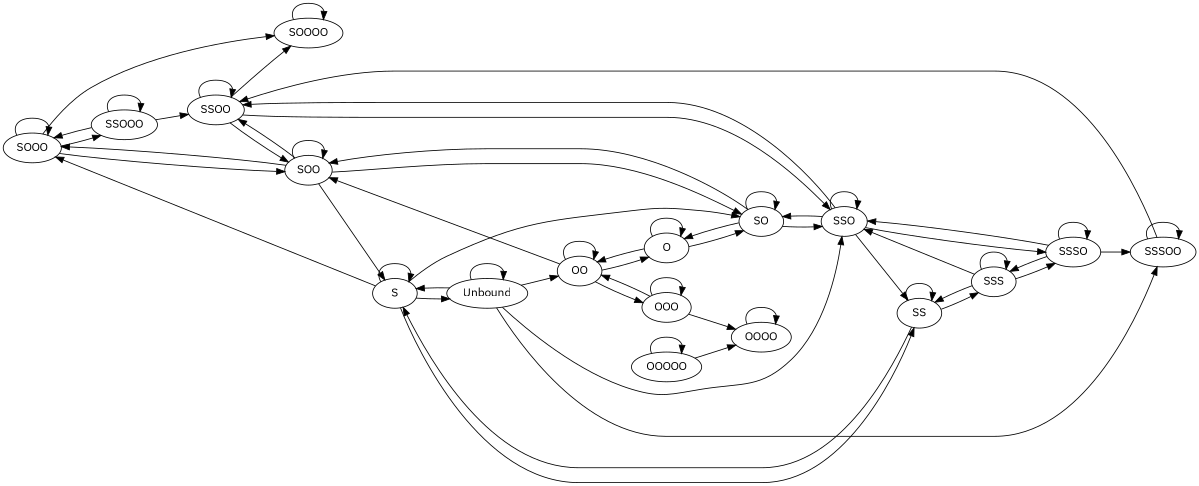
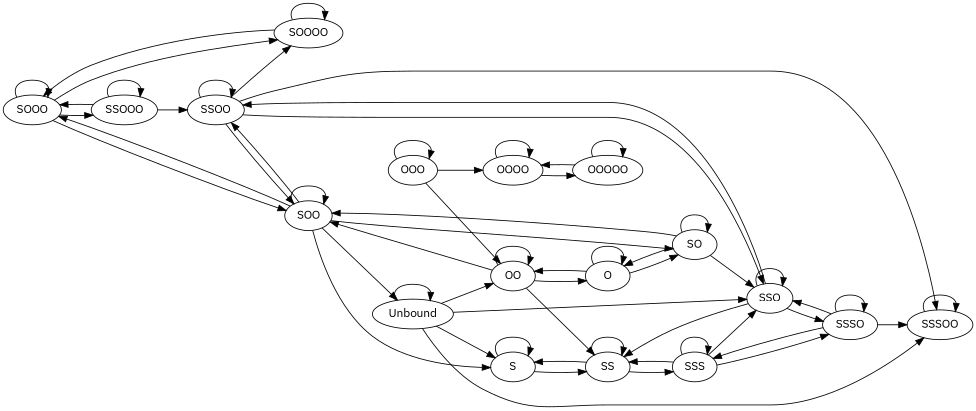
edge "SSSOO" -> "SSOO": reversed
edge "OOOO" -> "OOOOO": added
edge "SSO" -> "SO": removed
edge "S" -> "SO": removed
edge "S" -> "SOOO": now "SOOOO" -> "SOOO"
edge "OO" -> "OOO": now "OO" -> "SS"
edge "S" -> "Unbound": now "SOO" -> "Unbound"
